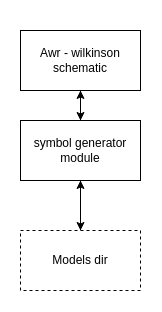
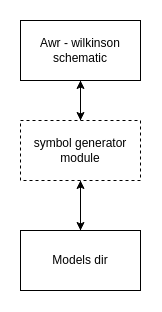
node "Awr - wilkinson schematic": moved (81, 61) -> (81, 51)
node "symbol generator module": style solid -> dashed
node "Models dir": style dashed -> solid
